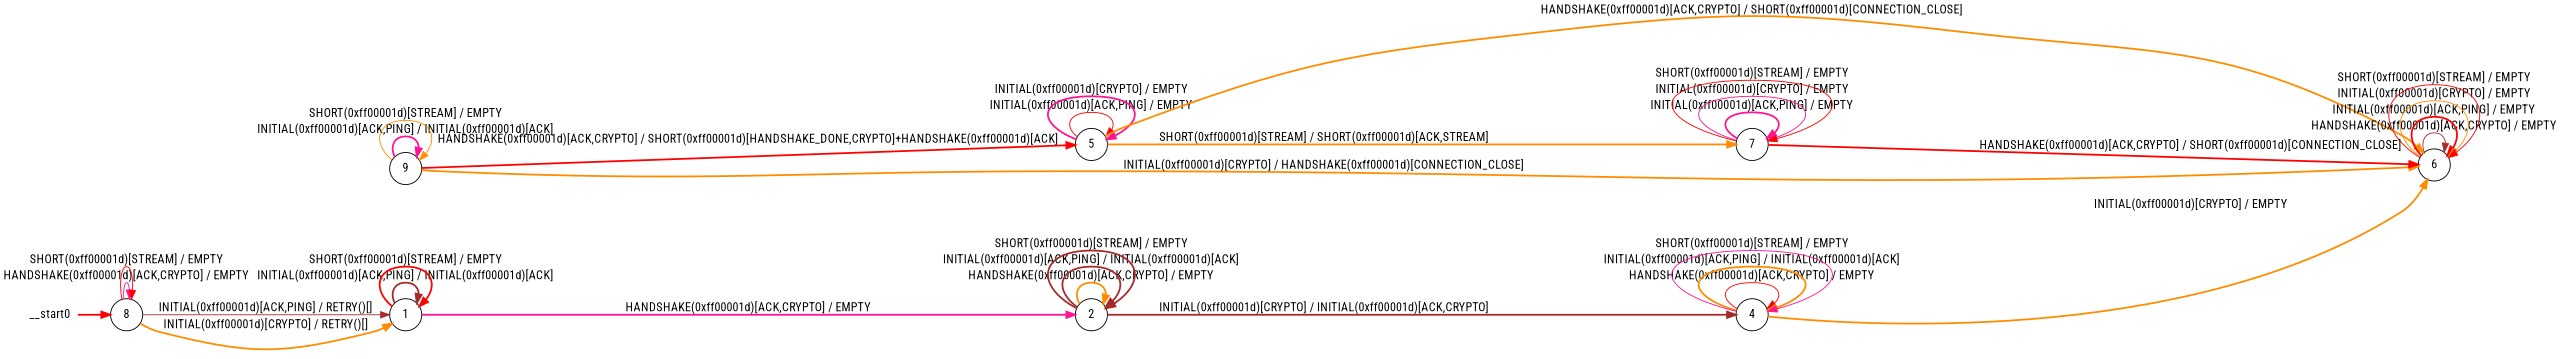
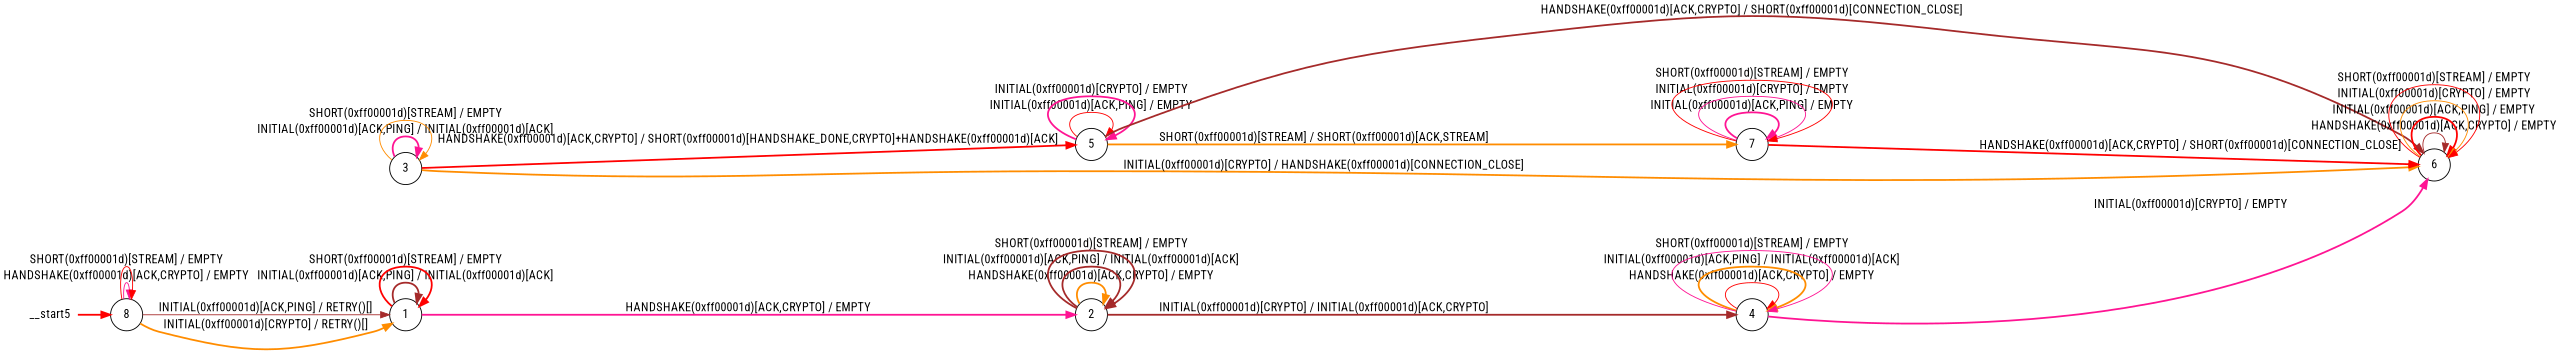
edge "5" -> "6": color darkorange -> brown
node "9": label "9" -> "3"
edge "4" -> "6": color darkorange -> deeppink
node "__start0": label "__start0" -> "__start5"
